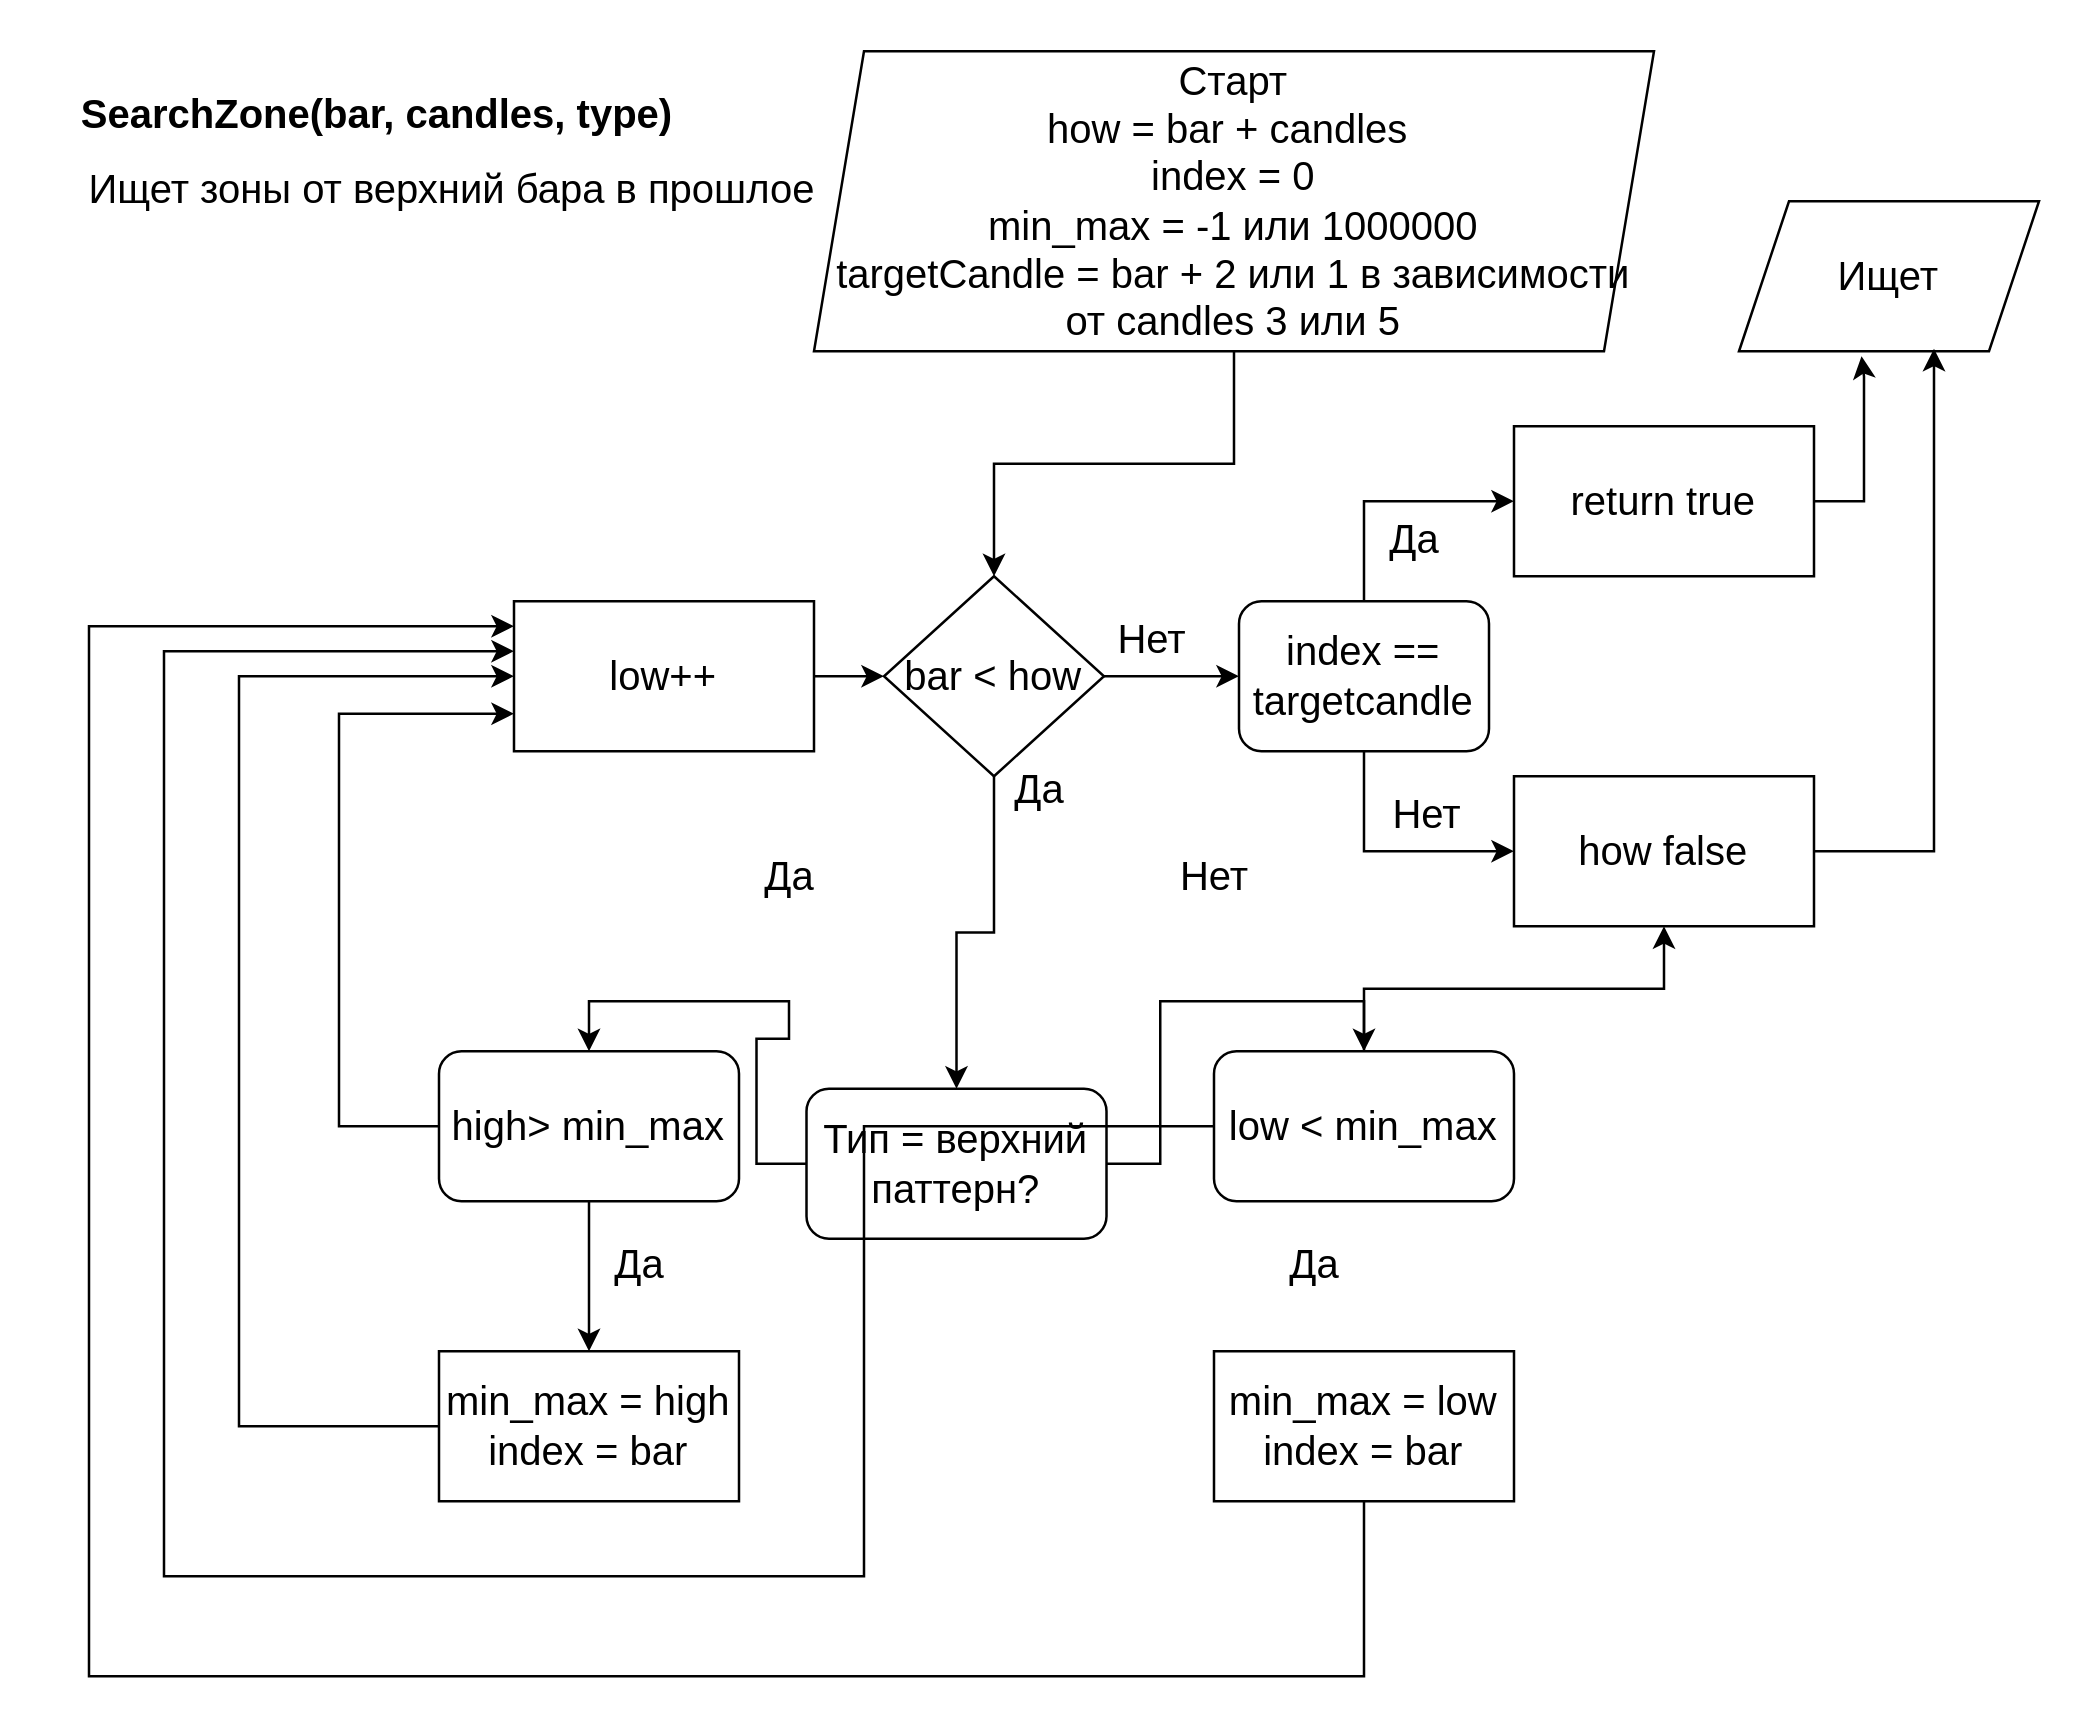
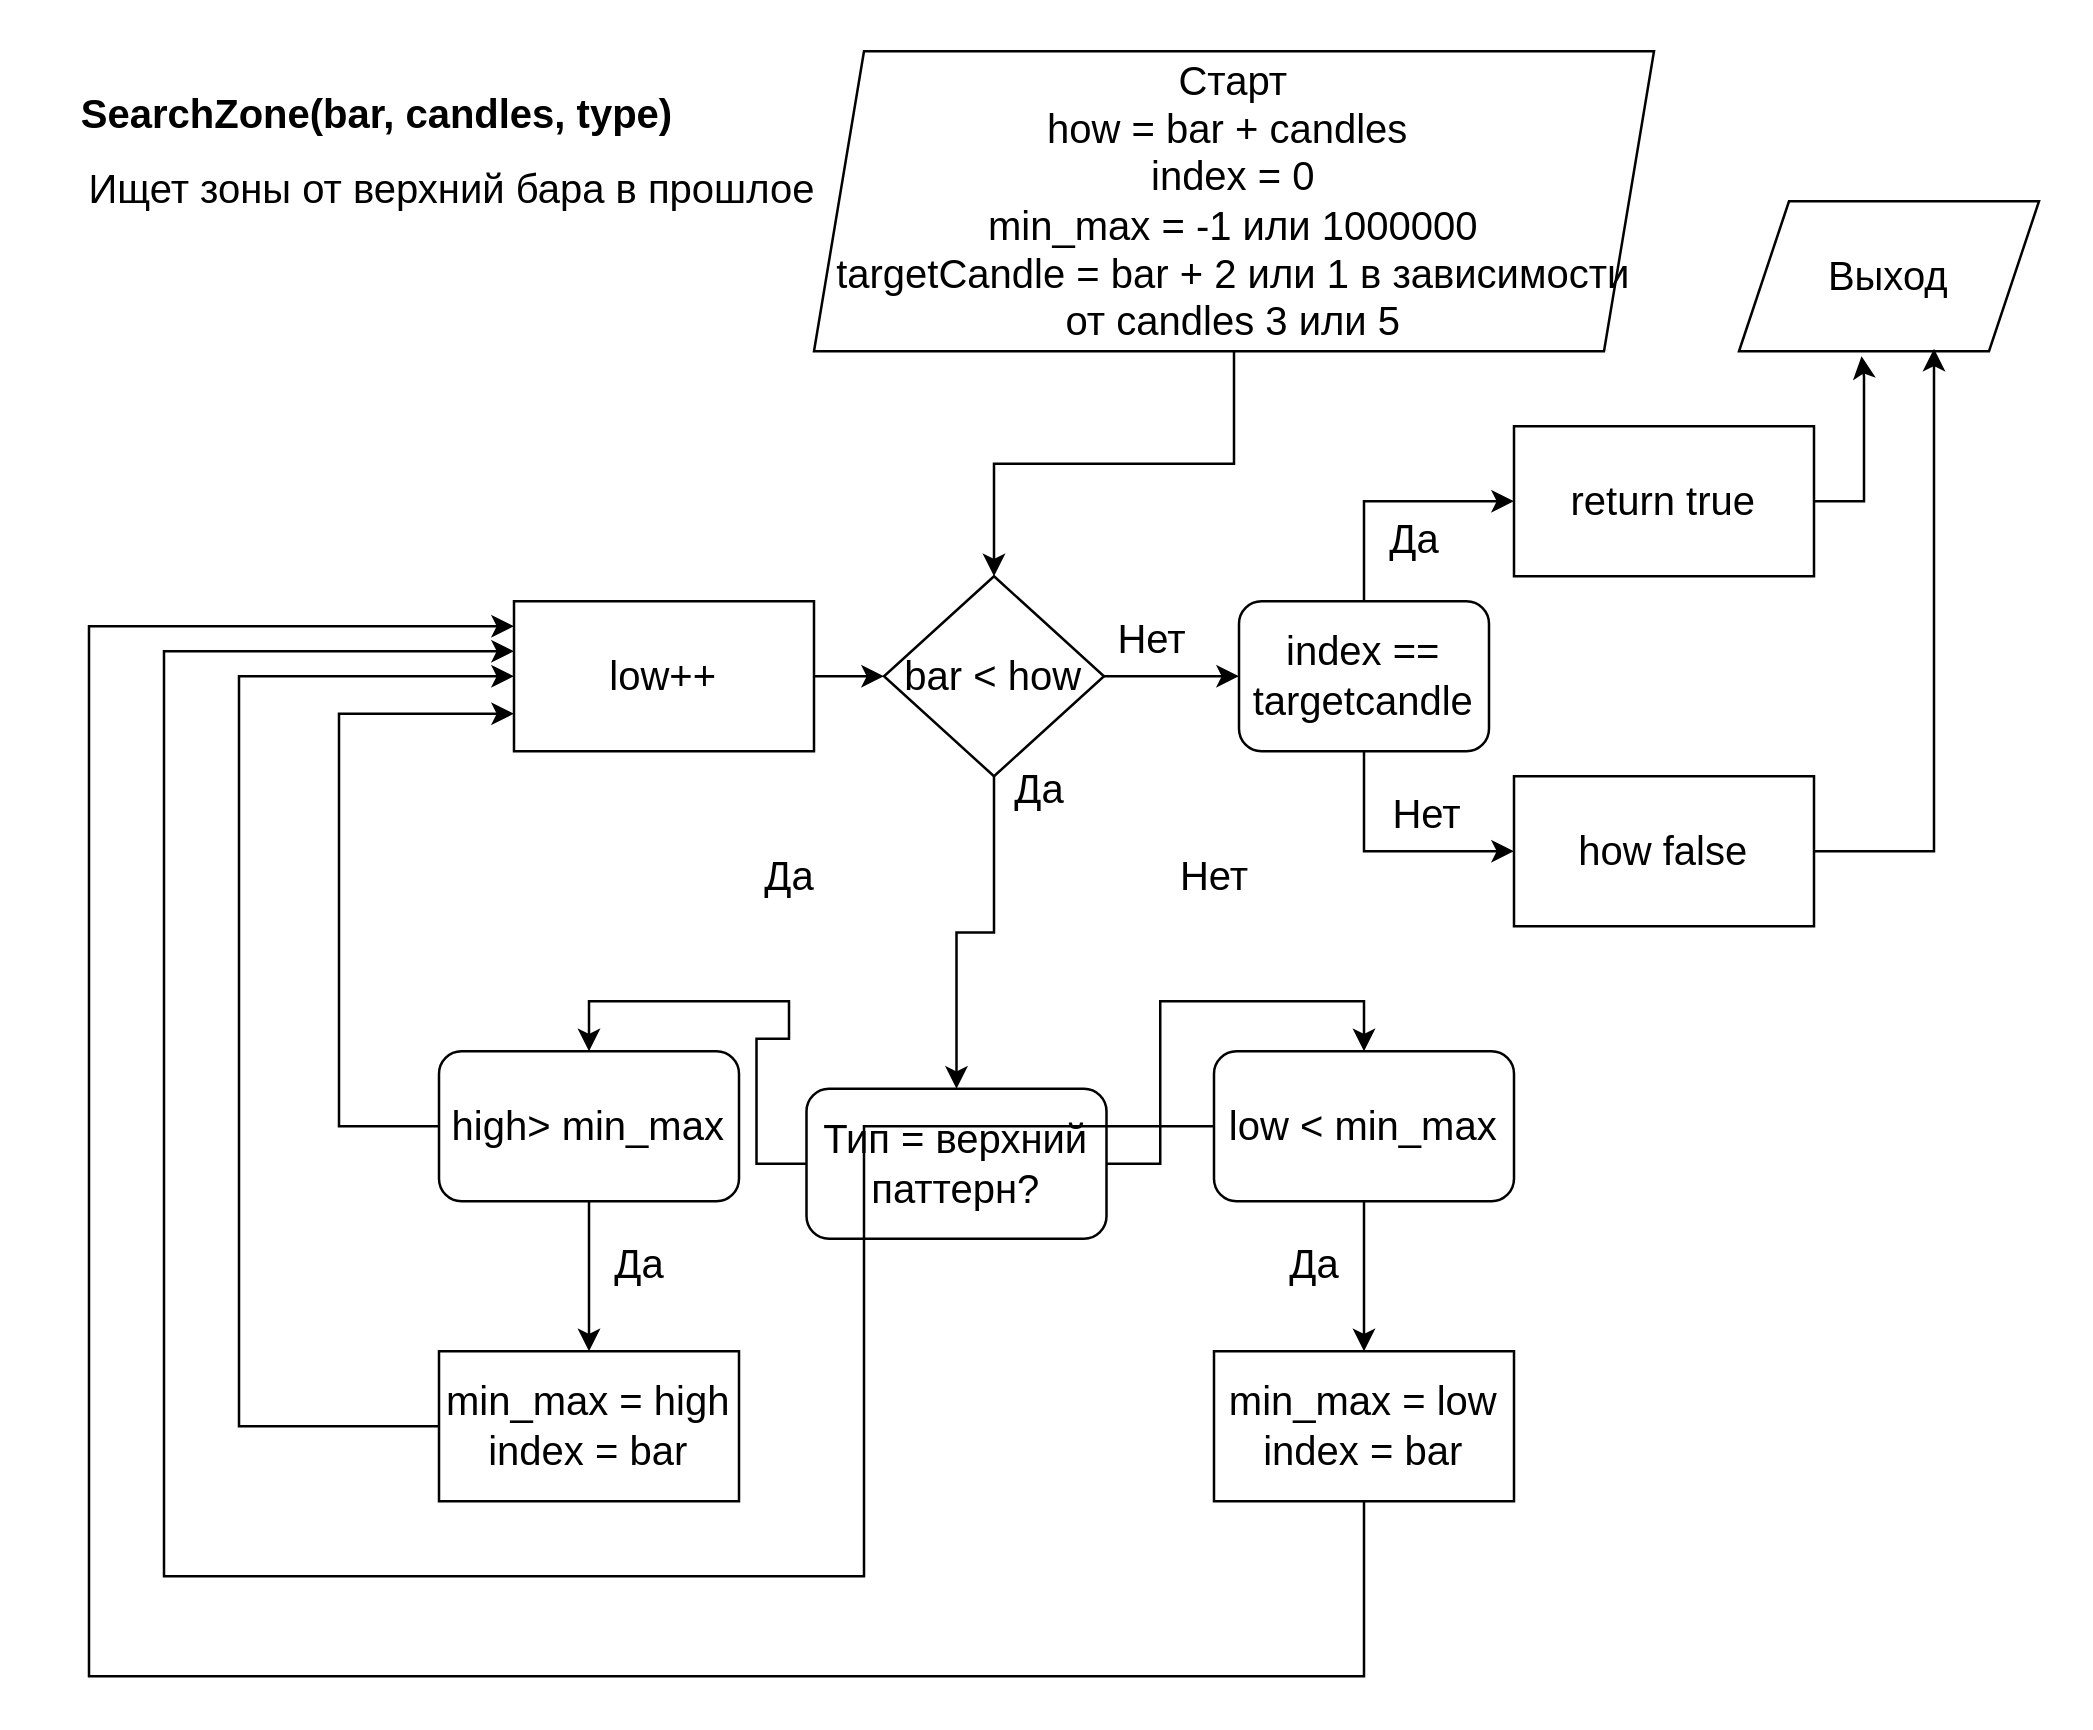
node "Ищет": label "Ищет" -> "Выход"
edge "low < min_max" -> "how false": now "low < min_max" -> "min_max = low index = bar"
